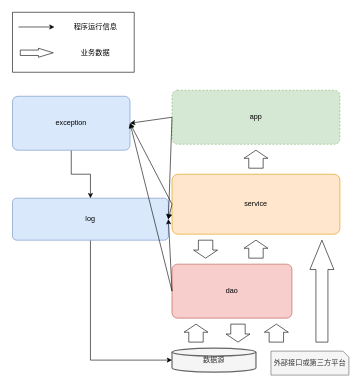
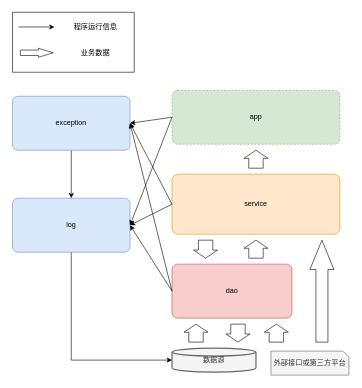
node "log": size 156x42 -> 118x54
